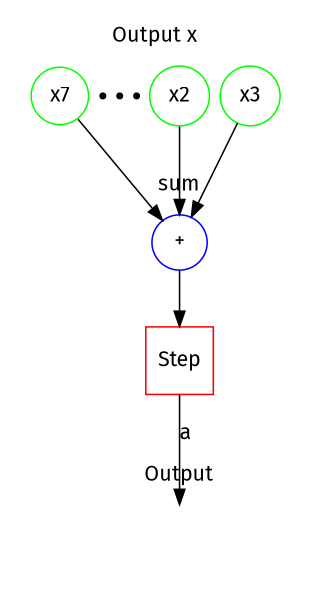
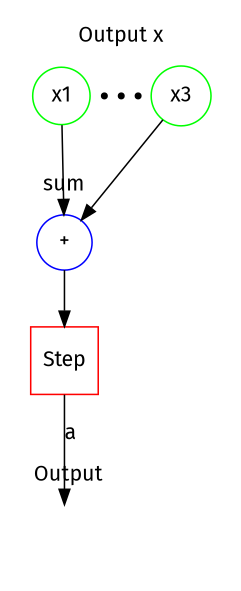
node "x7": label "x7" -> "x1"
node "x2": removed
